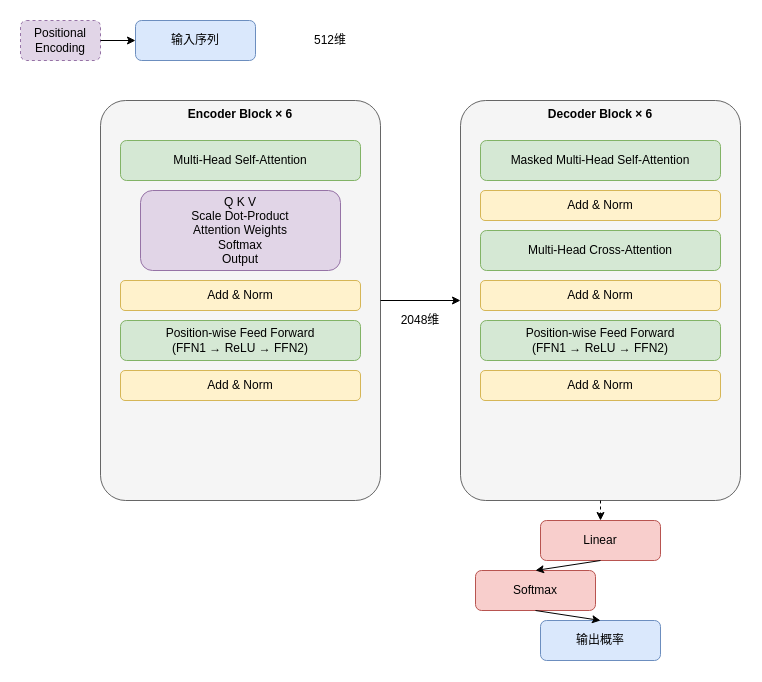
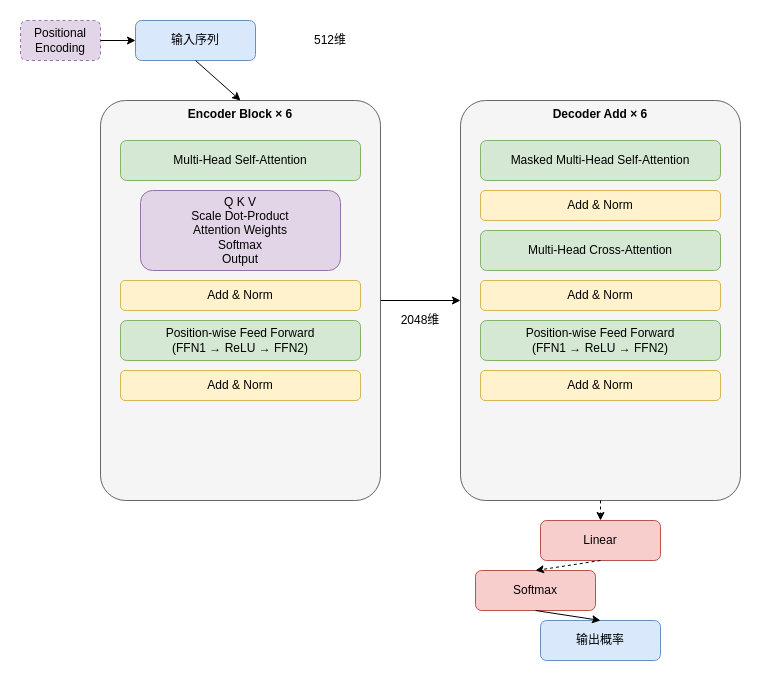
edge "输入序列" -> "Encoder Block × 6": added
node "Decoder Block × 6": label "Decoder Block × 6" -> "Decoder Add × 6"
edge "Linear" -> "Softmax": style solid -> dashed
